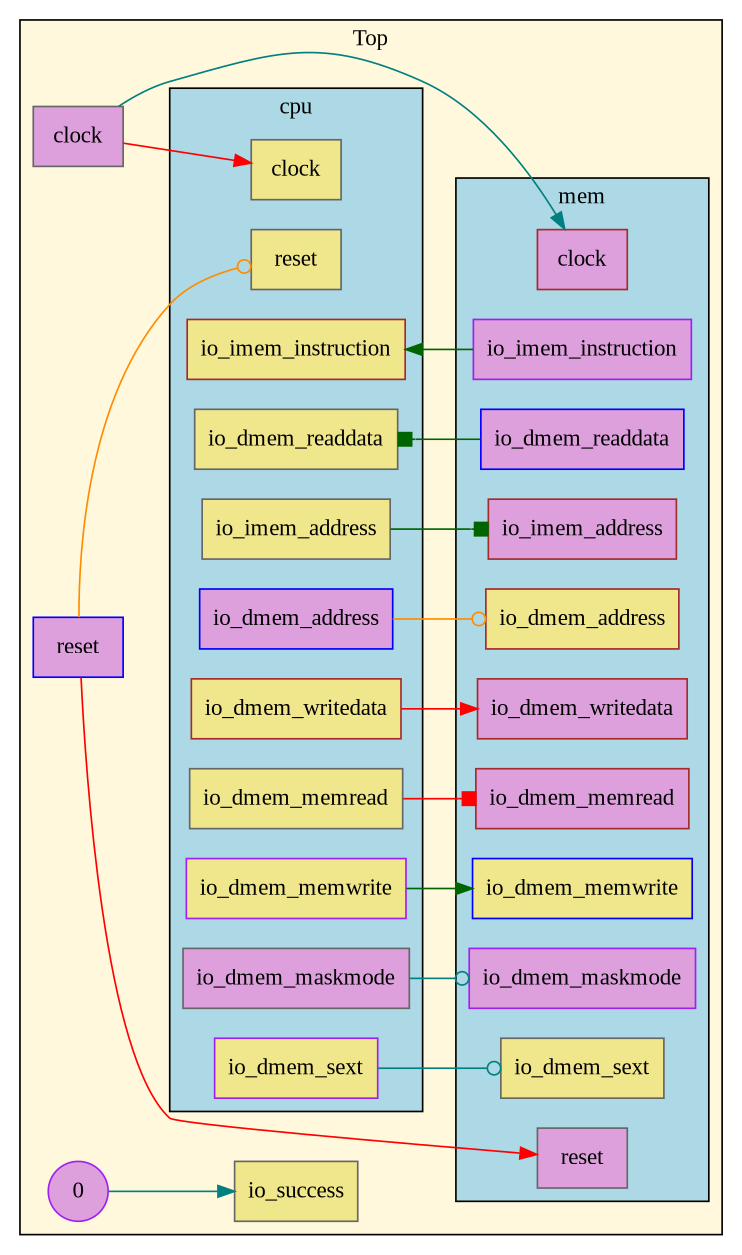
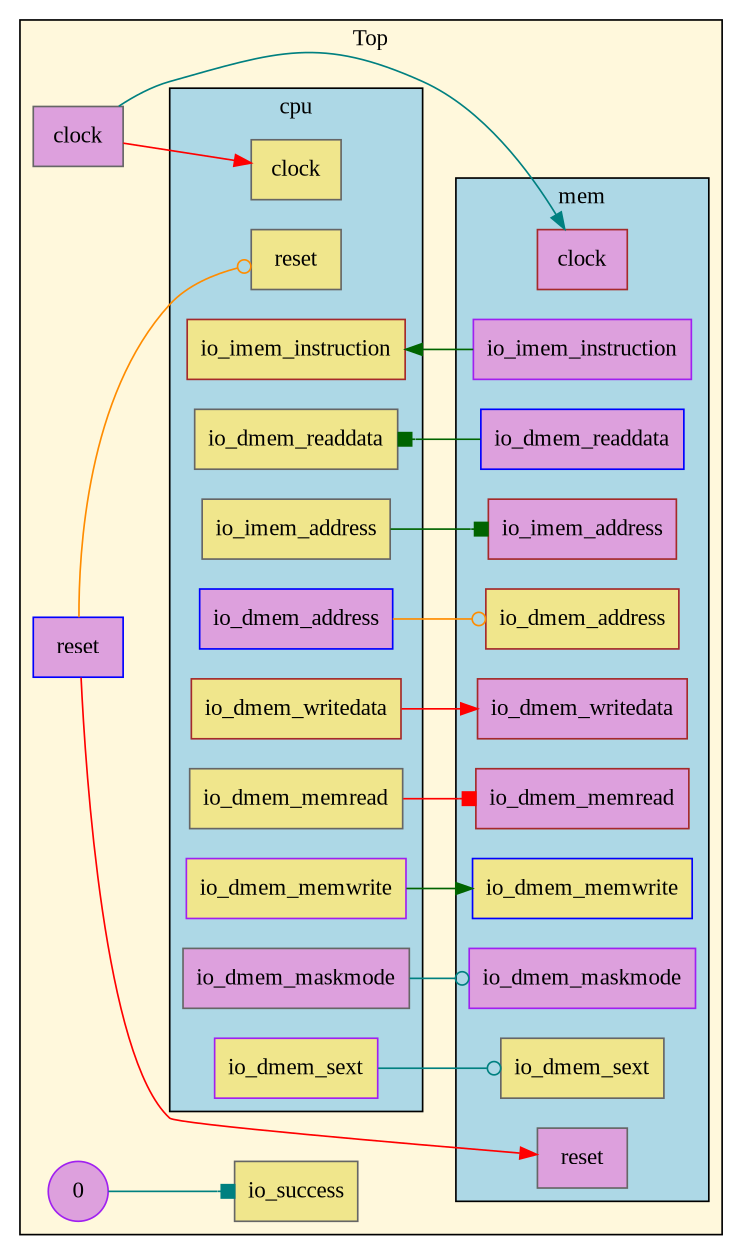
edge "0" -> "io_success": arrowhead normal -> box
